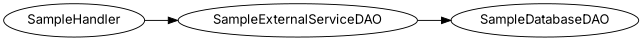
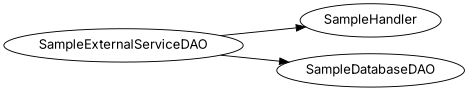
edge "SampleHandler" -> "SampleExternalServiceDAO": reversed
